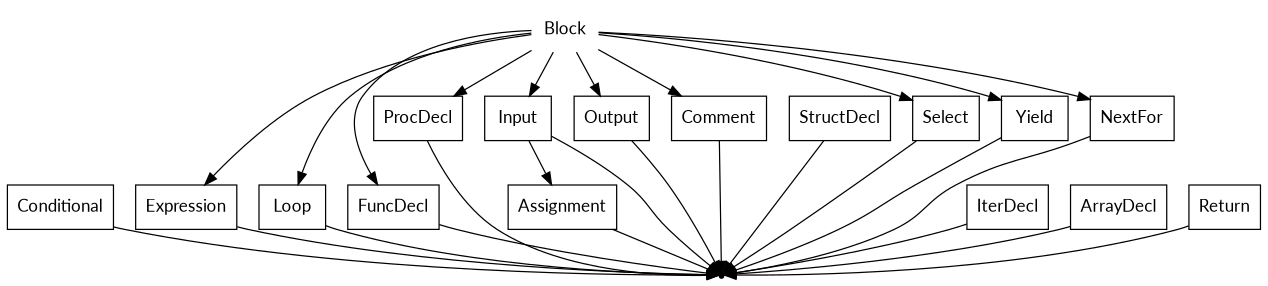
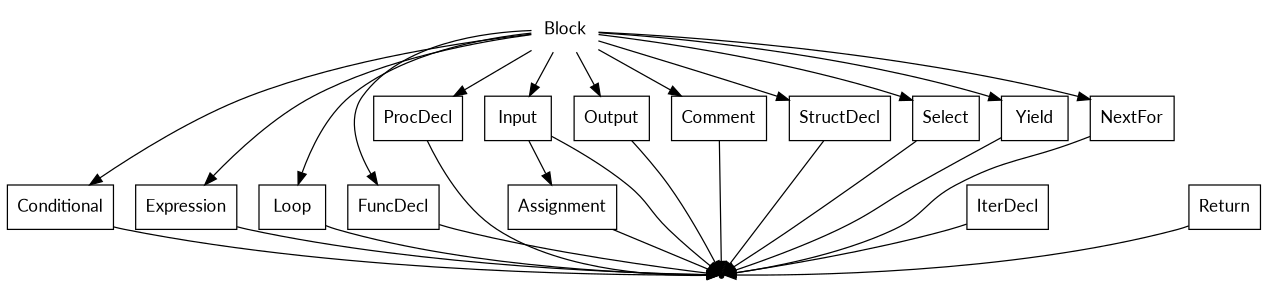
edge "Block" -> "StructDecl": added
edge "Block" -> "Conditional": added
node "ArrayDecl": removed
